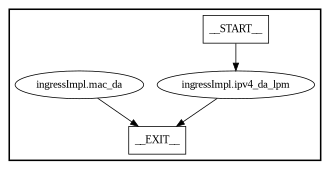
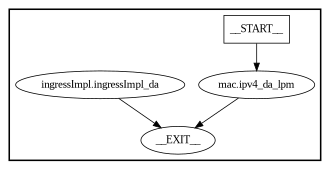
node "ingressImpl.mac_da": label "ingressImpl.mac_da" -> "ingressImpl.ingressImpl_da"
node "ingressImpl.ipv4_da_lpm": label "ingressImpl.ipv4_da_lpm" -> "mac.ipv4_da_lpm"
node "__EXIT__": shape box -> ellipse
